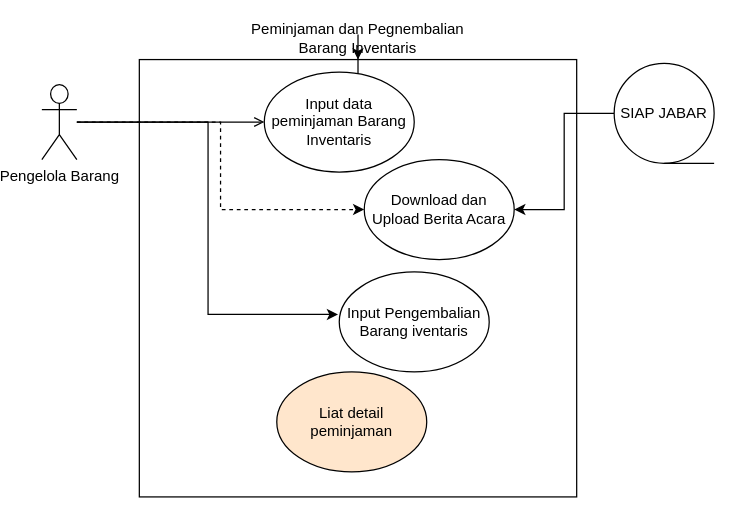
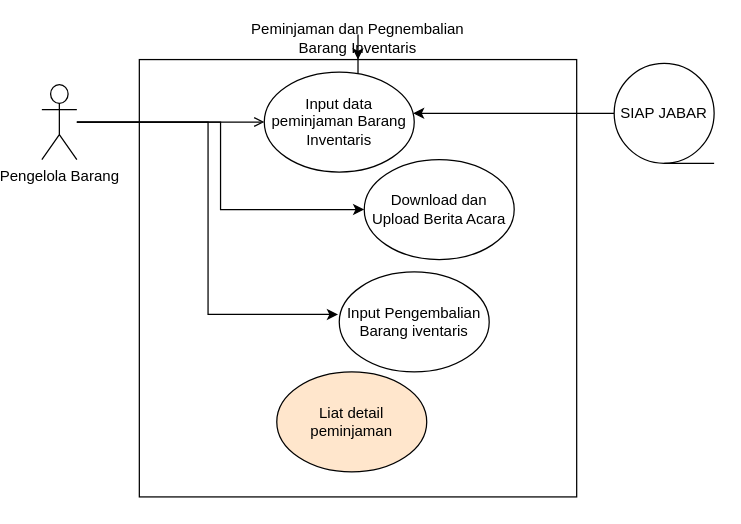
edge "SIAP JABAR" -> "Download dan Upload Berita Acara": now "SIAP JABAR" -> "Input data peminjaman Barang Inventaris"
edge "Pengelola Barang" -> "Download dan Upload Berita Acara": style dashed -> solid
